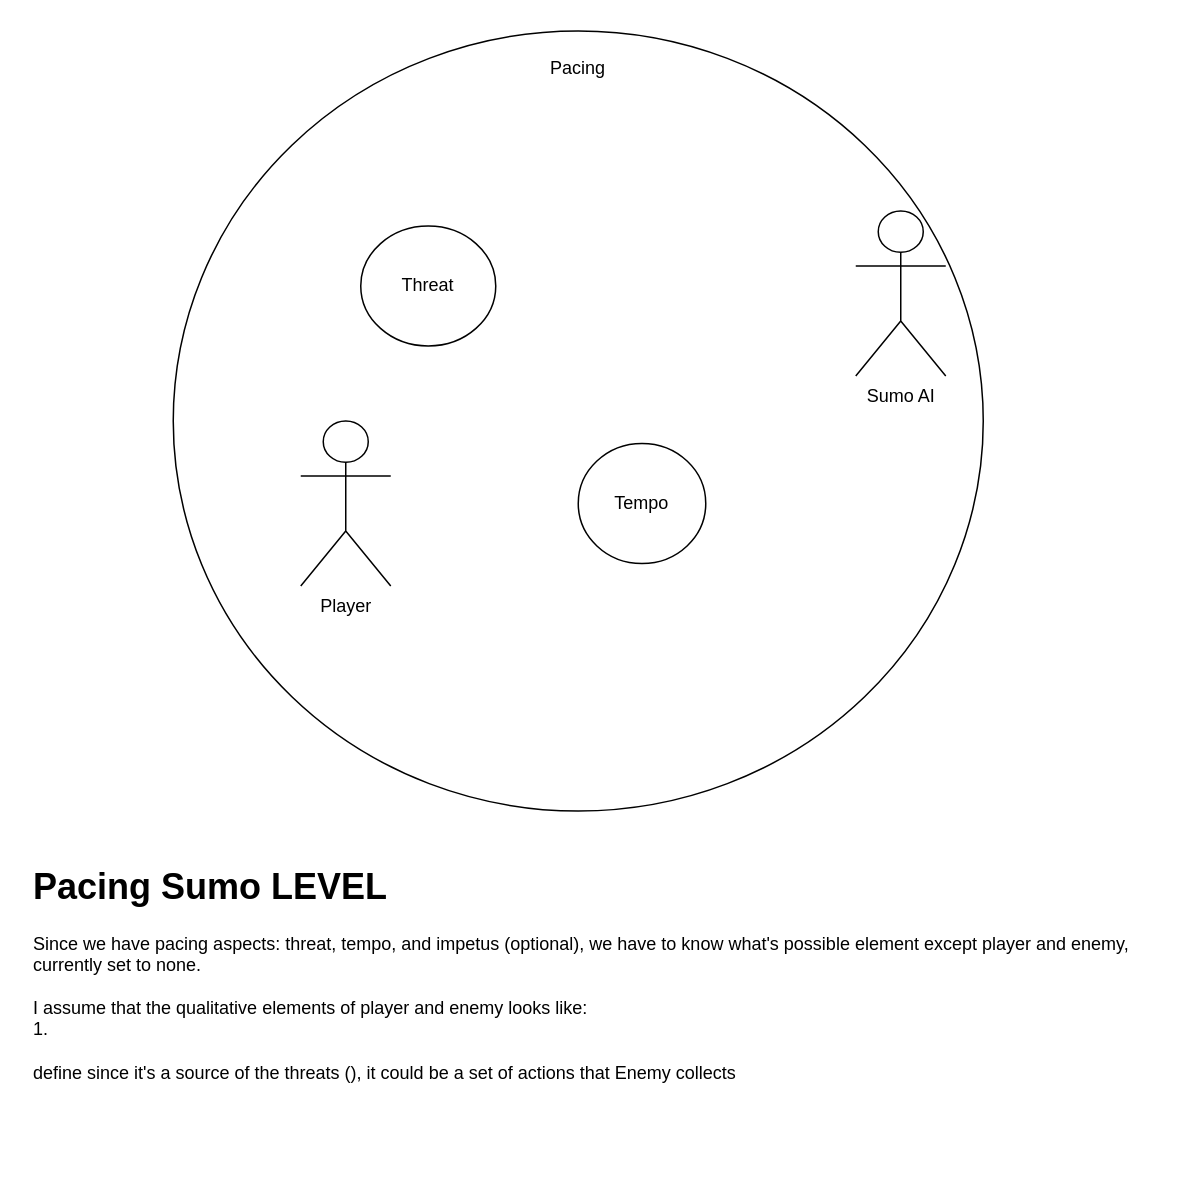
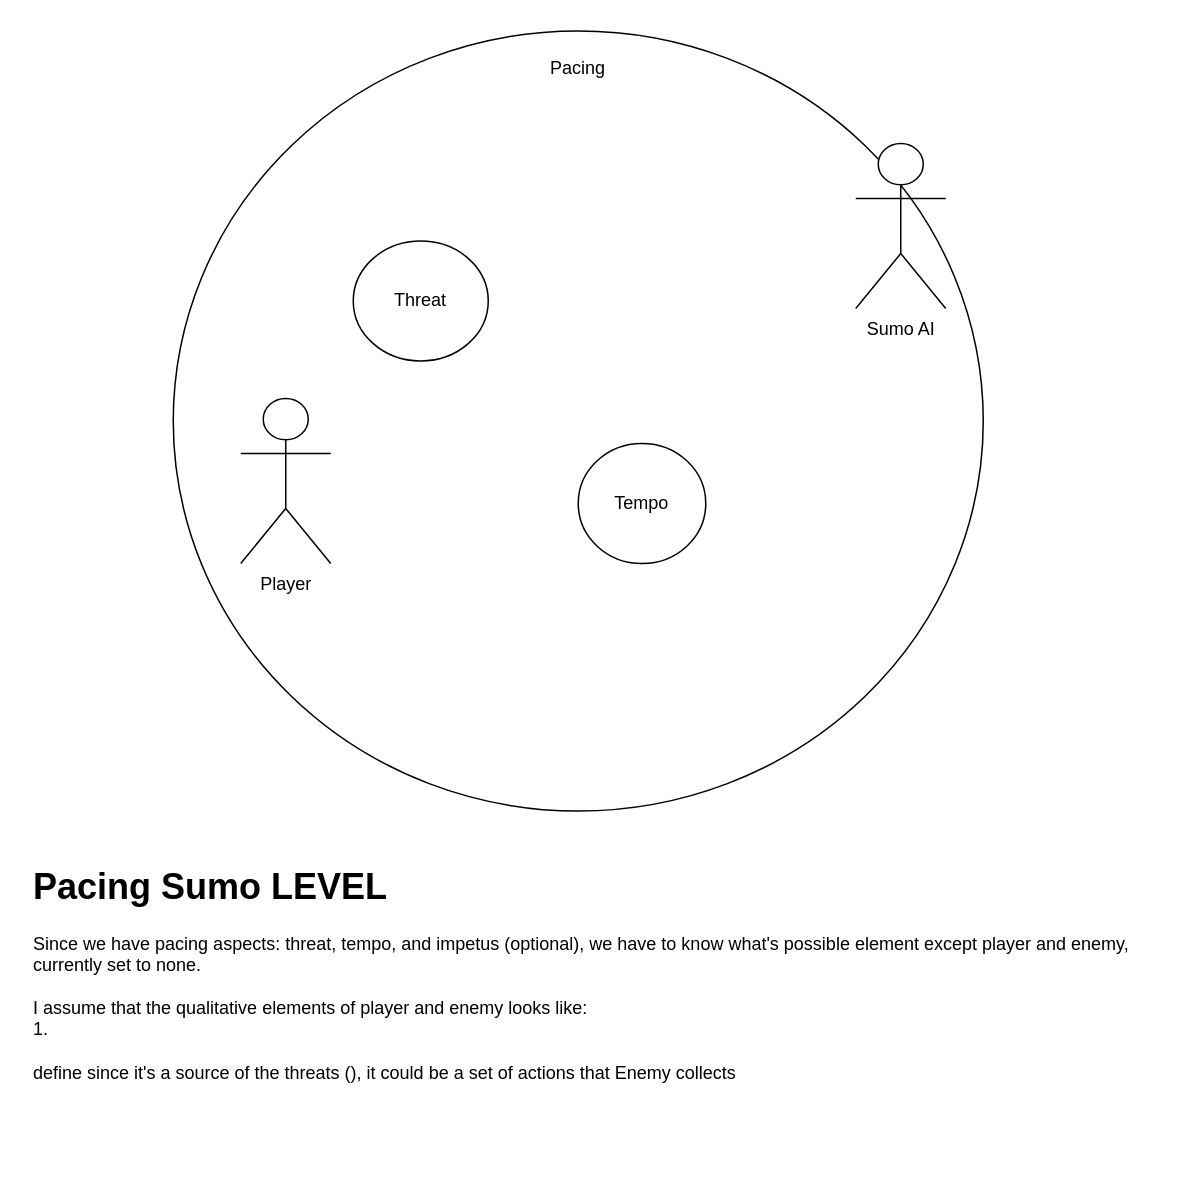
node "Threat": moved (428, 286) -> (421, 301)
node "Sumo AI": moved (901, 293) -> (901, 226)
node "Player": moved (346, 503) -> (286, 481)
